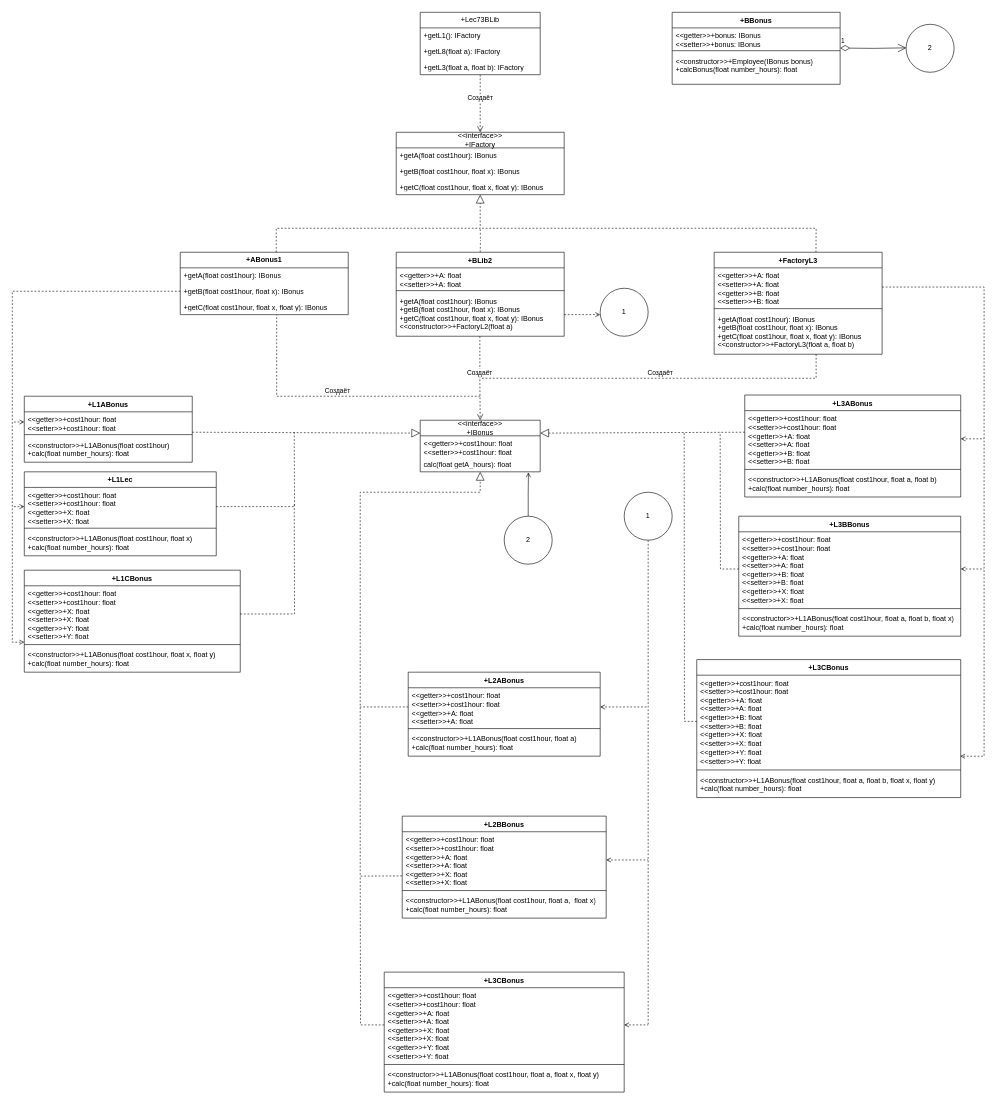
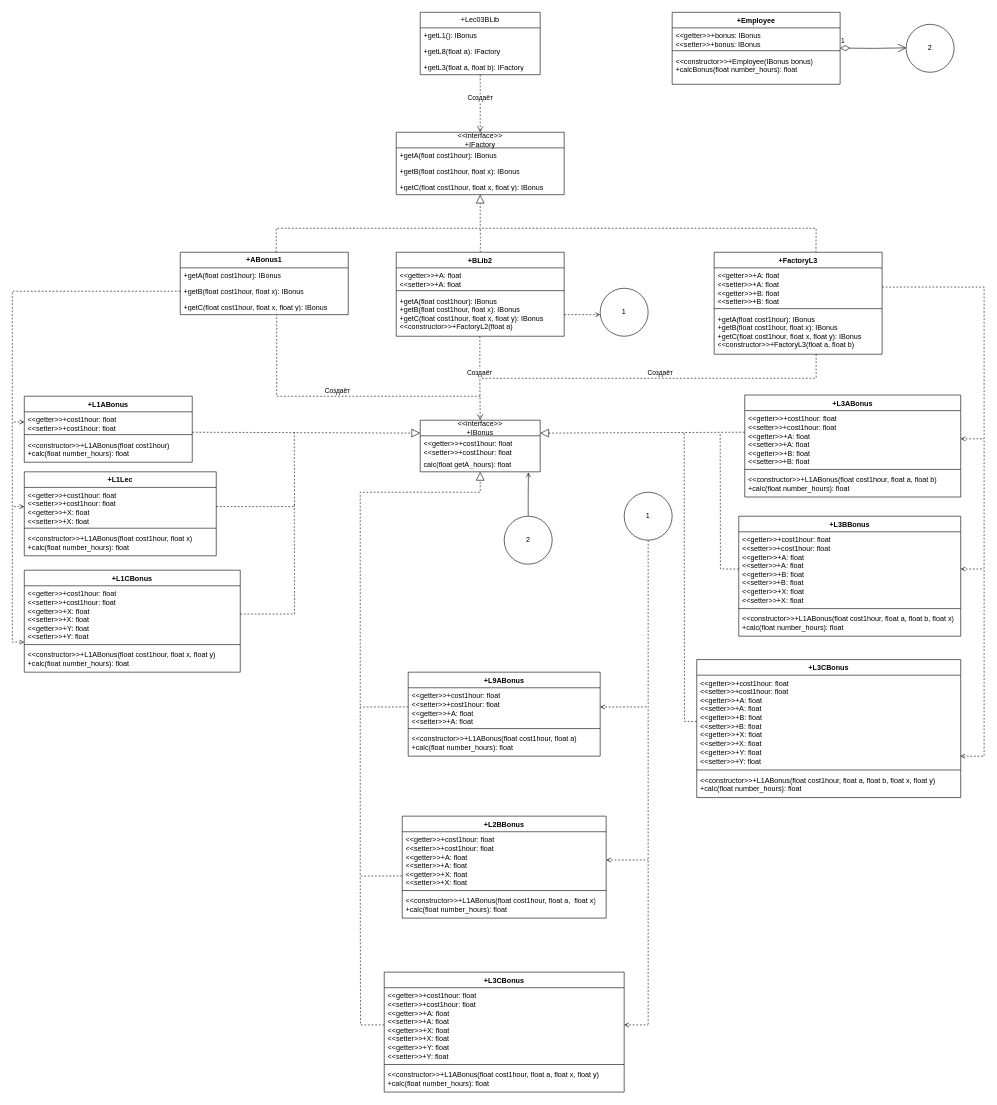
node "+Lec73BLib": label "+Lec73BLib" -> "+Lec03BLib"
node "+BBonus": label "+BBonus" -> "+Employee"
node "+getL1(): IFactory": label "+getL1(): IFactory" -> "+getL1(): IBonus"
node "+L2ABonus": label "+L2ABonus" -> "+L9ABonus"
